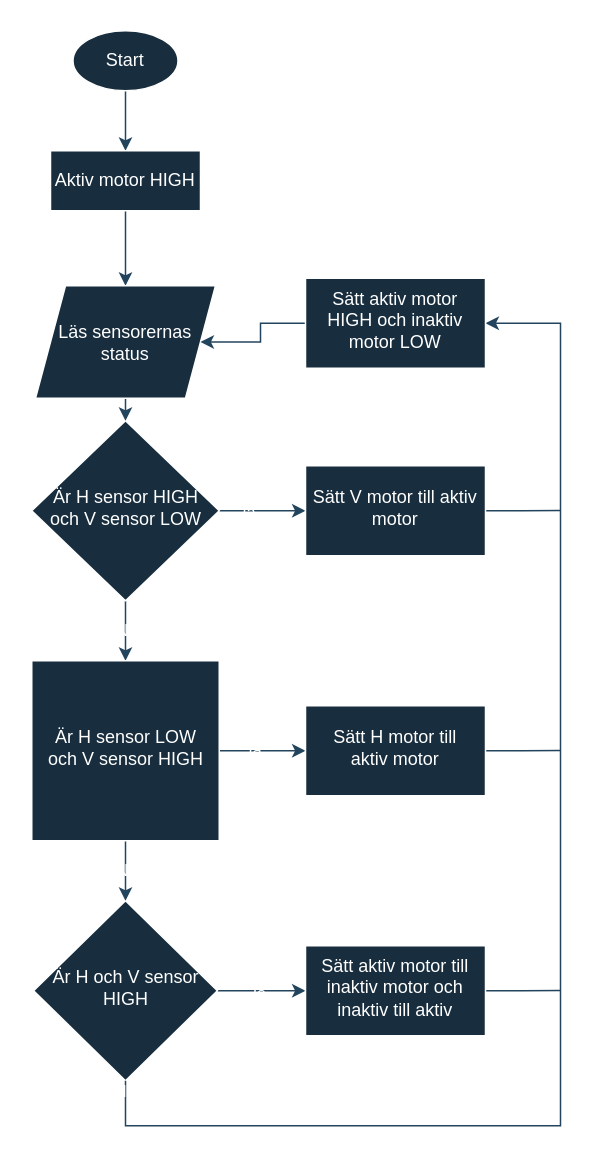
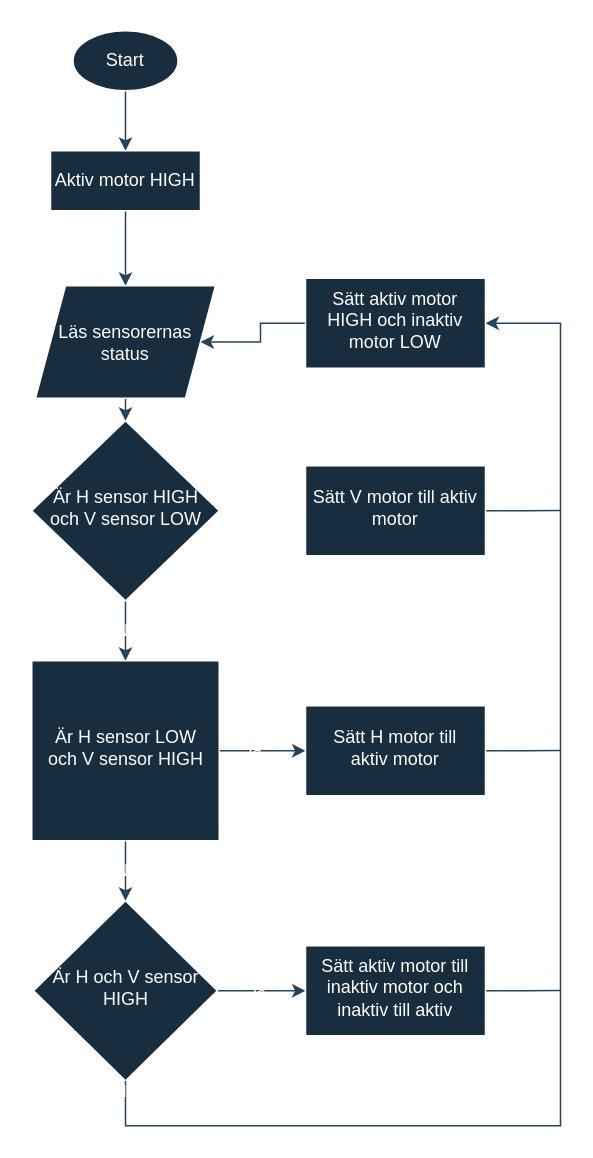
edge "Är H sensor HIGH och V sensor LOW" -> "Sätt V motor till aktiv motor": removed, label "Ja"
